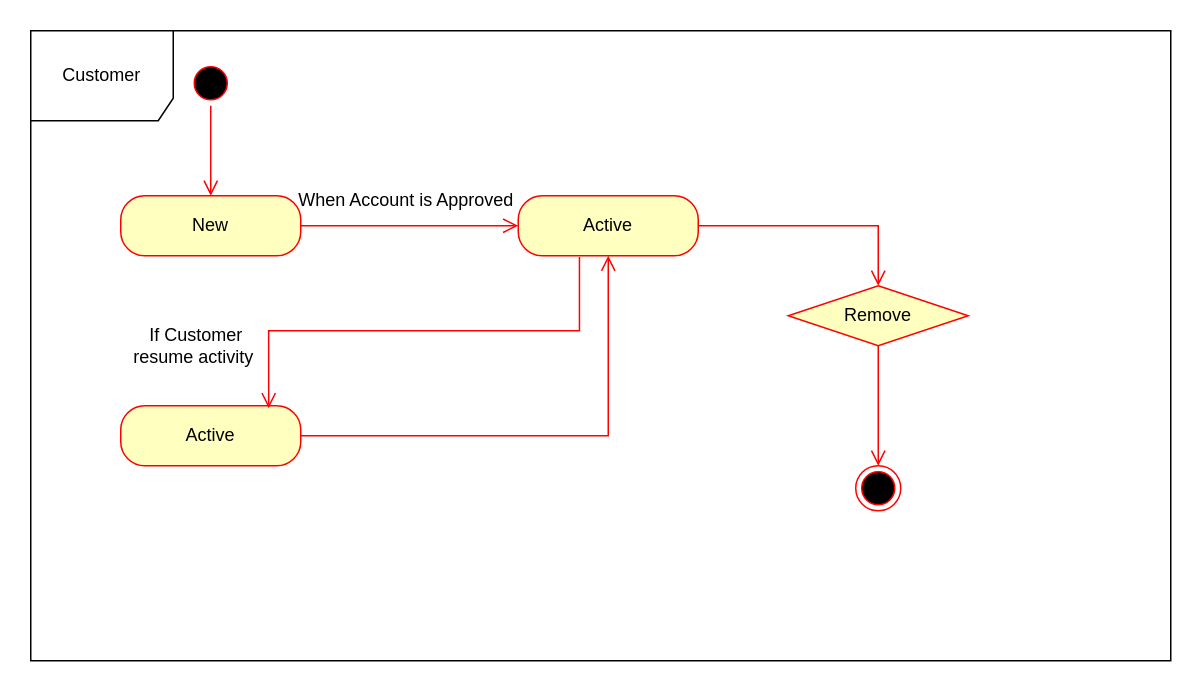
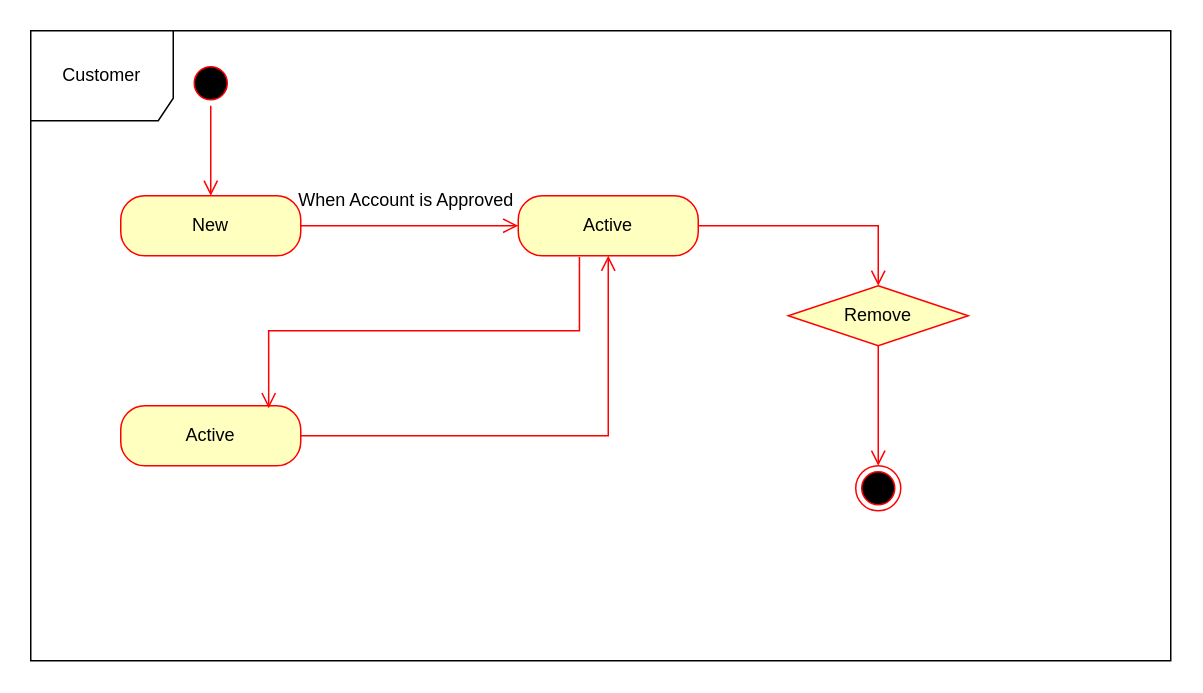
node "If Customer resume activity": removed
